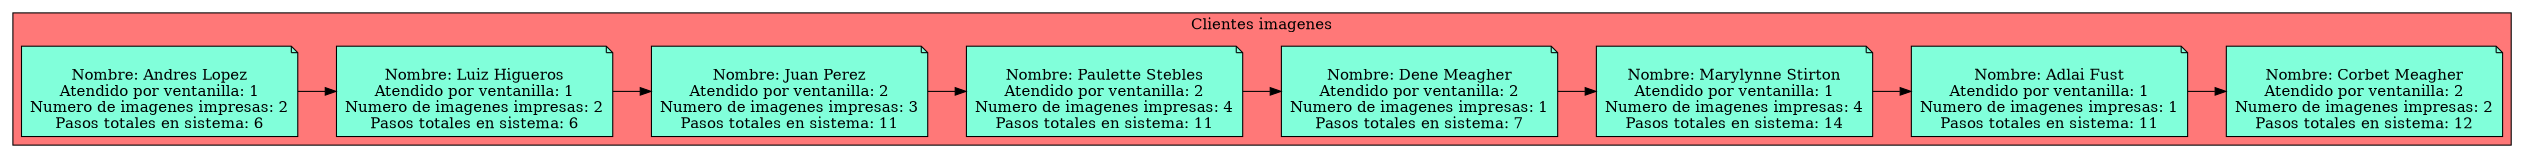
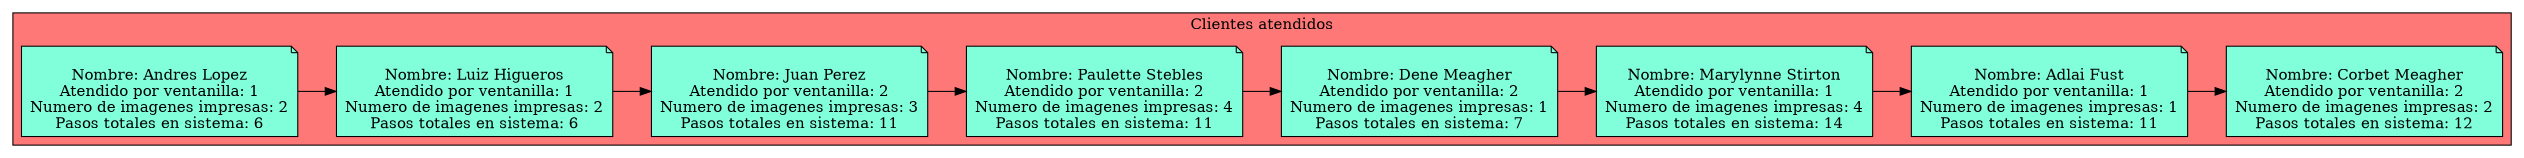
cluster " Clientes imagenes ": label " Clientes imagenes " -> " Clientes atendidos "
